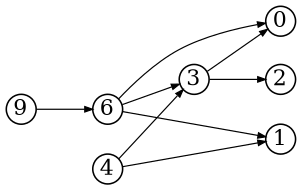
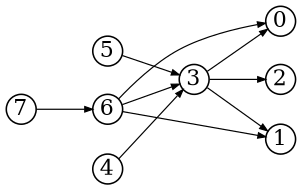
node "5": added
node "9": label "9" -> "7"
edge "4" -> "1": now "3" -> "1"
